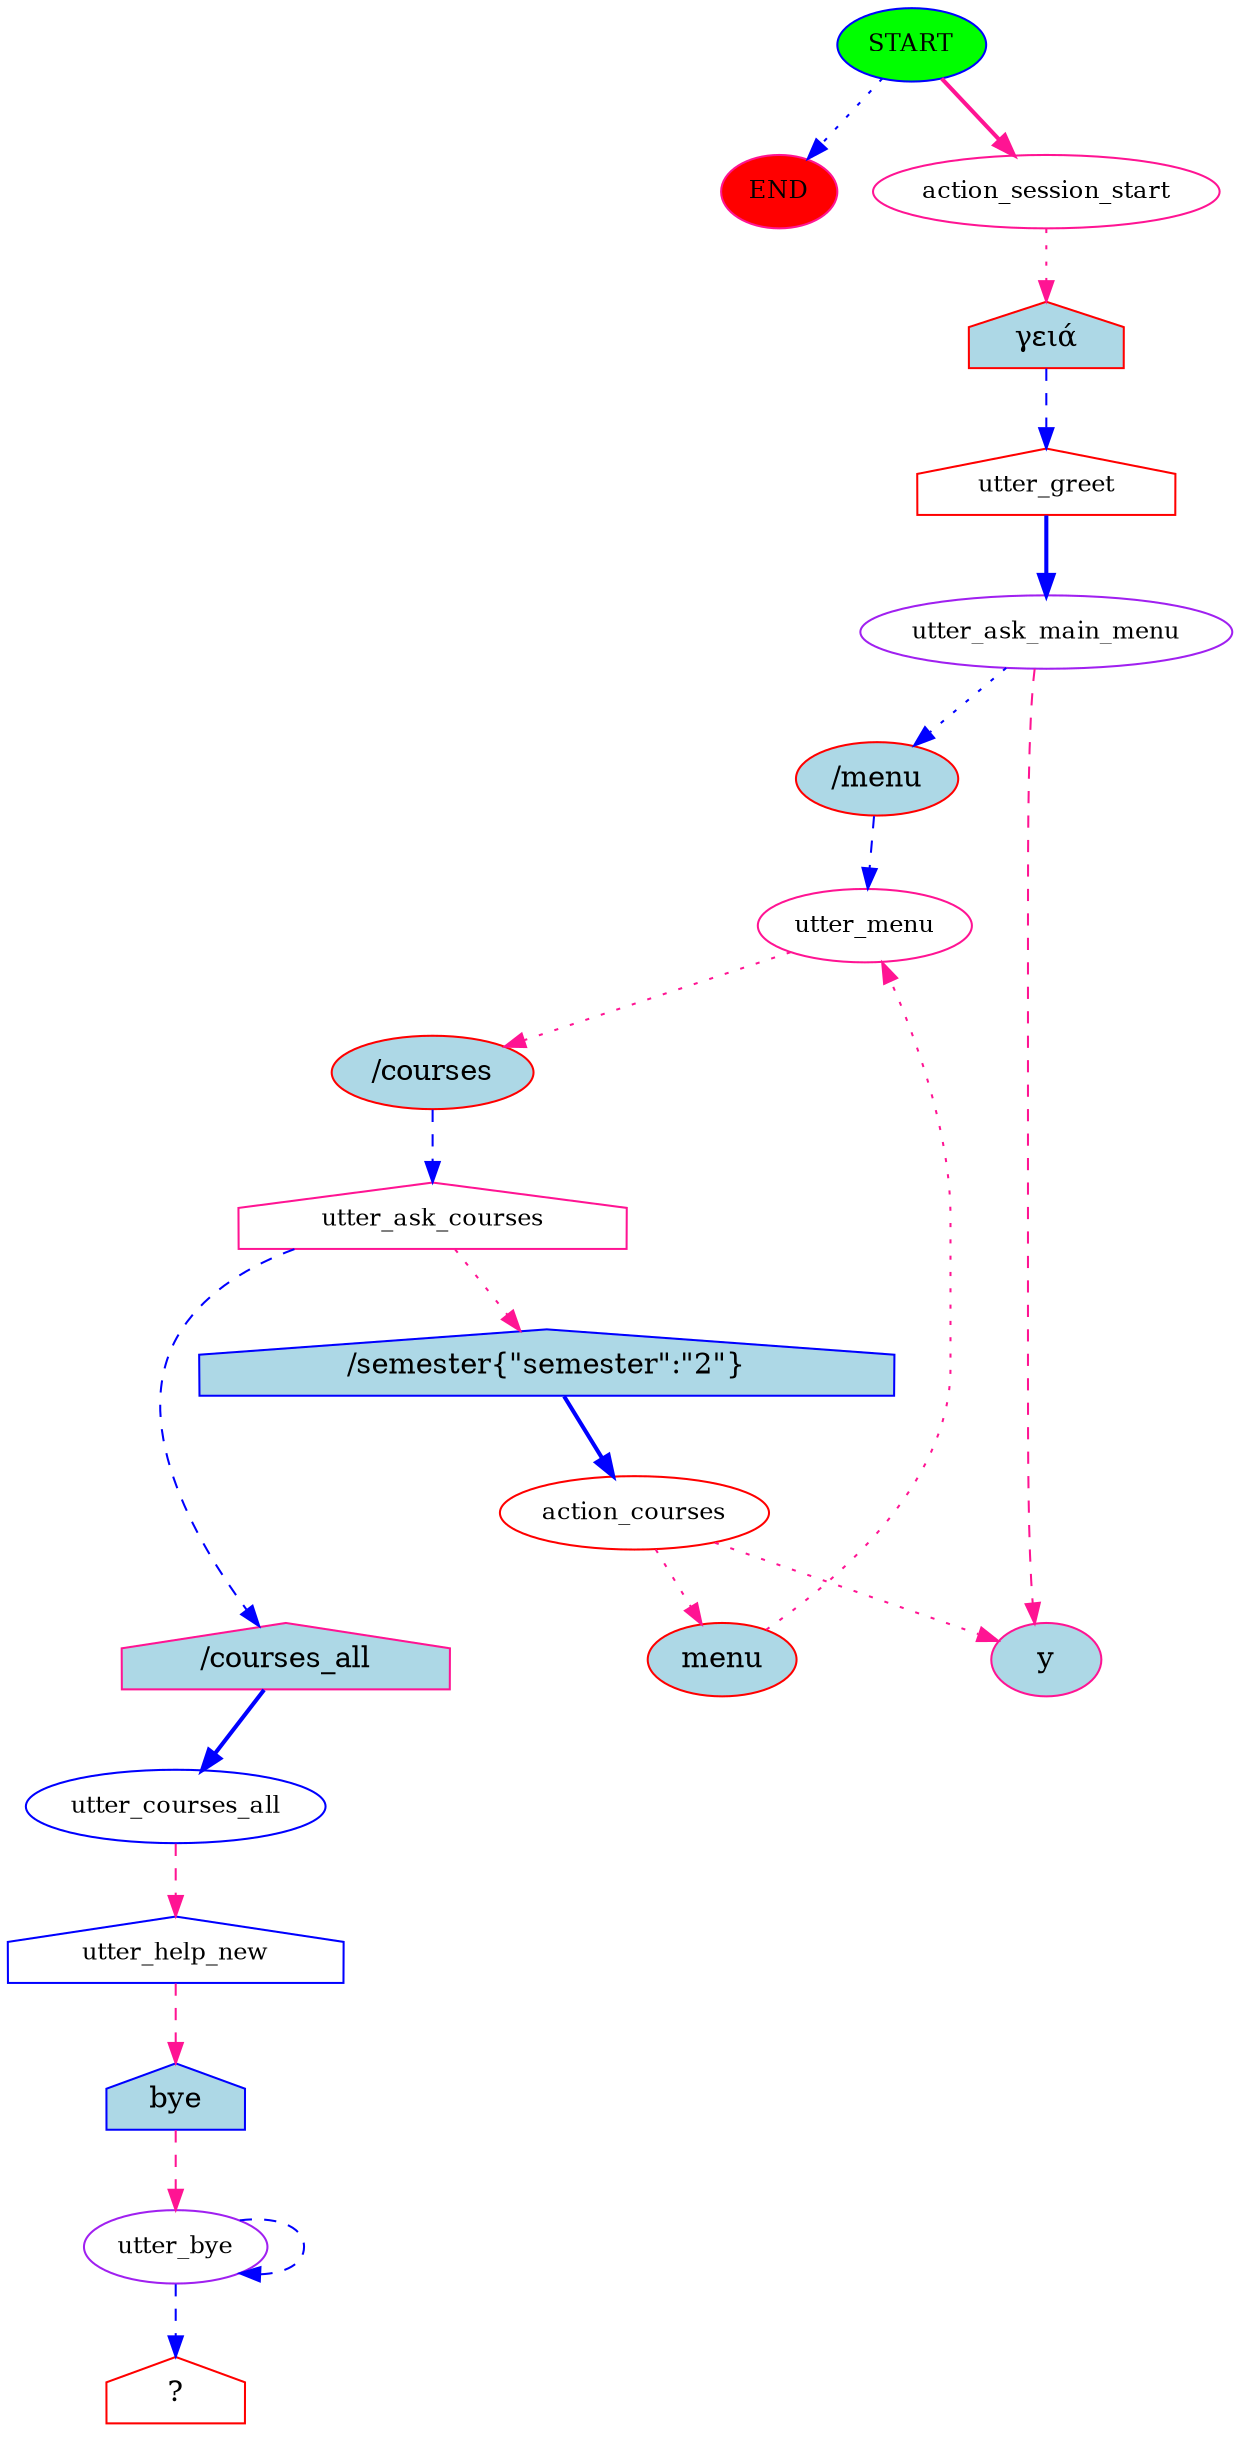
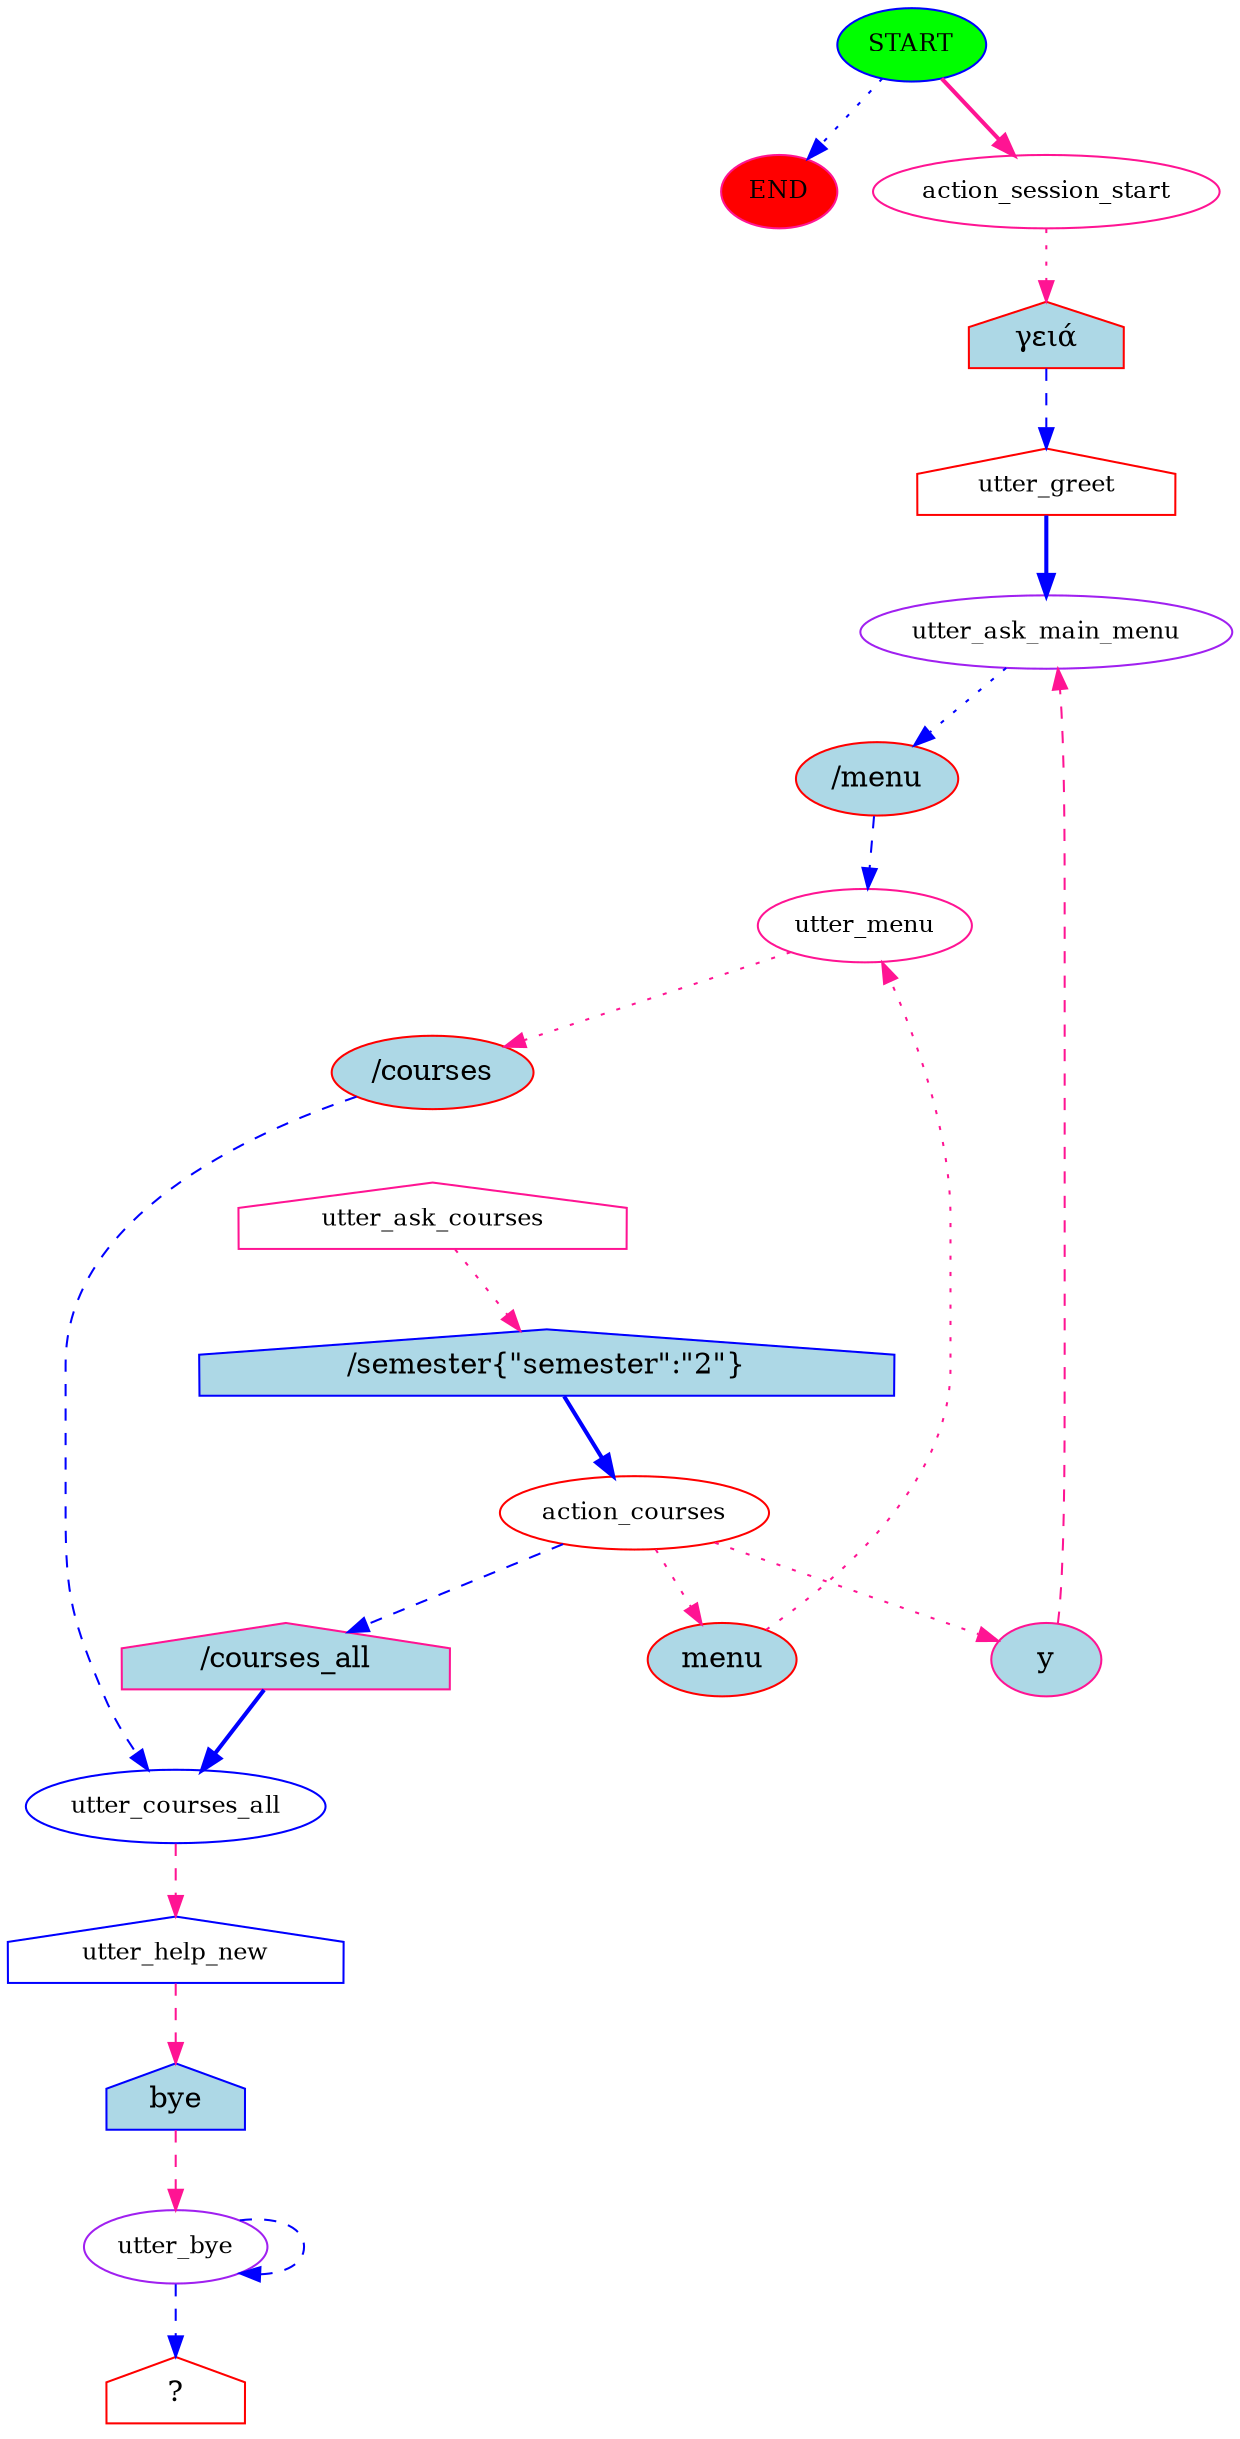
edge "/courses" -> "utter_ask_courses": now "/courses" -> "utter_courses_all"
edge "utter_ask_main_menu" -> "y": reversed
edge "utter_ask_courses" -> "/courses_all": now "action_courses" -> "/courses_all"
